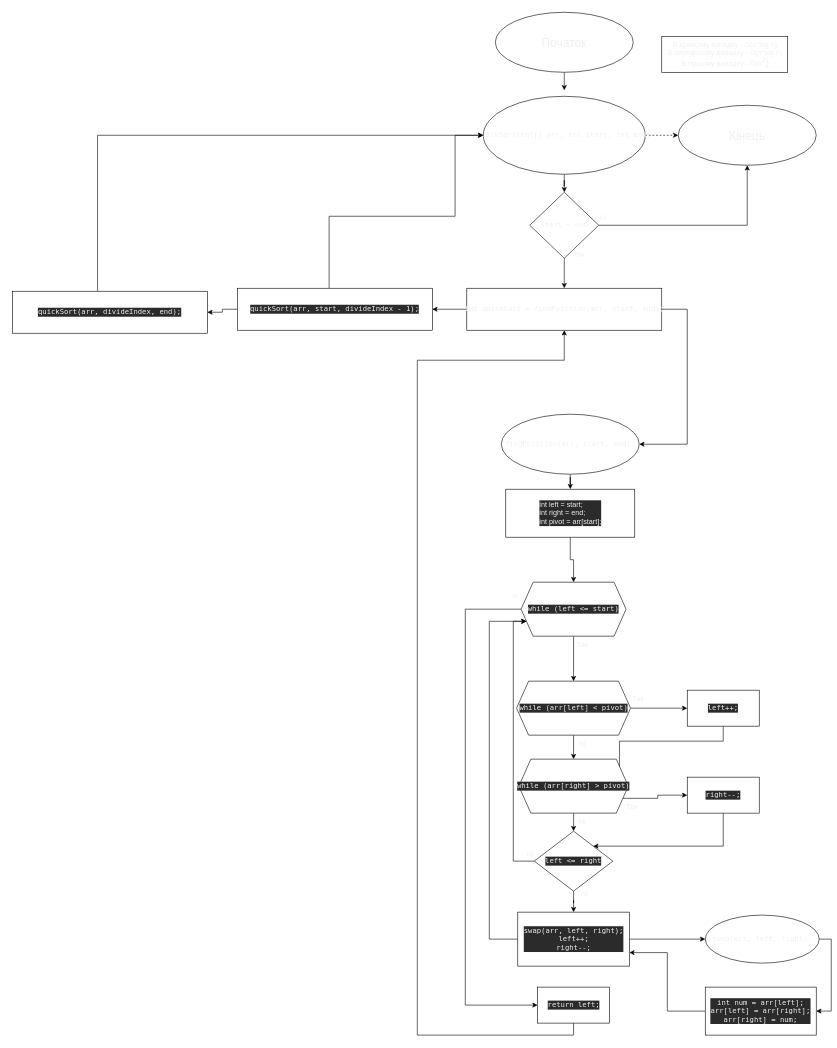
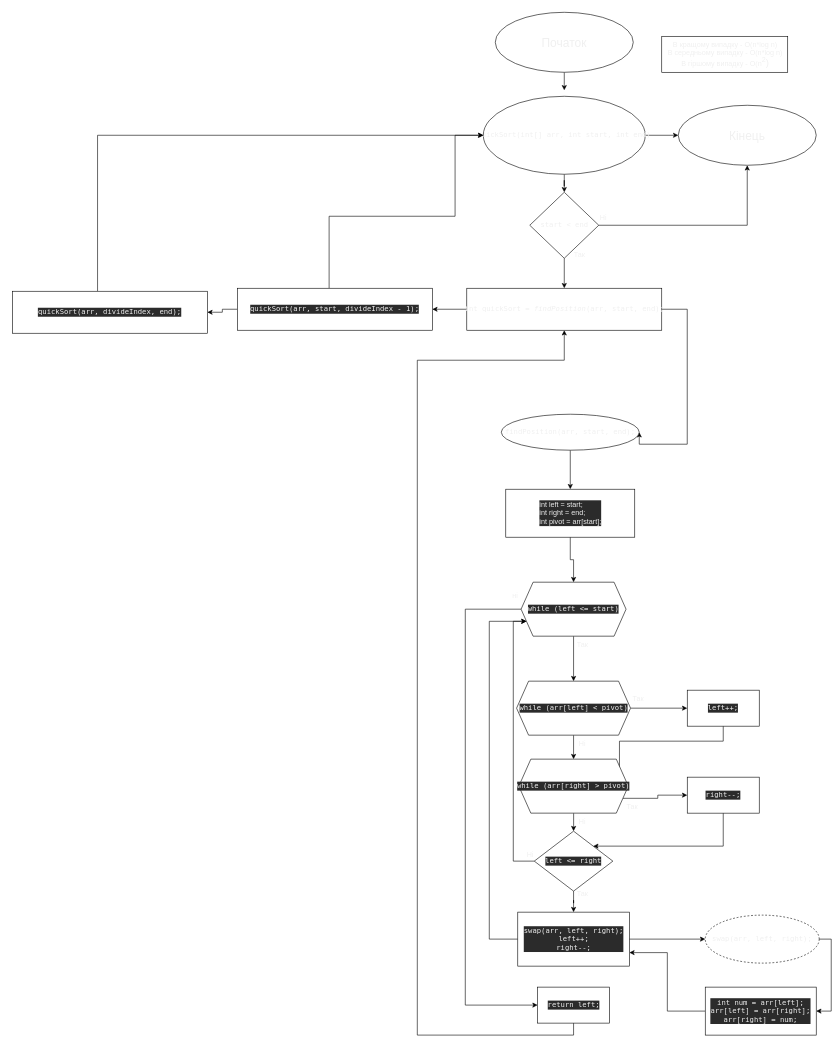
edge "quickSort(int[] arr, int start, int end)" -> "Кінець": style dashed -> solid
node "findPosition(arr, start, end);": size 138x60 -> 138x36
node "swap(arr, left, right);": style solid -> dashed
